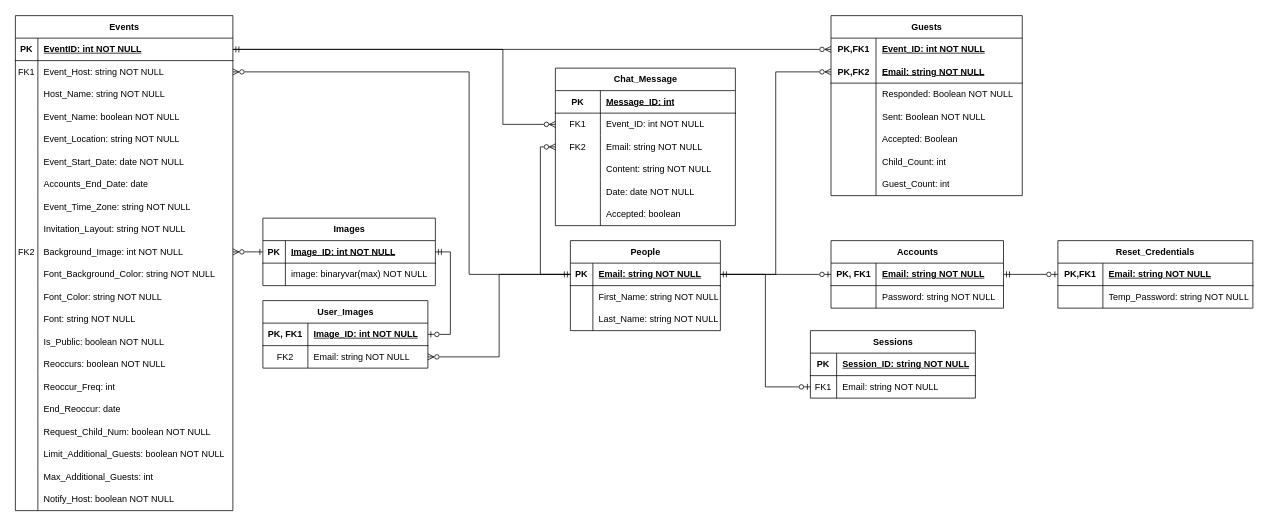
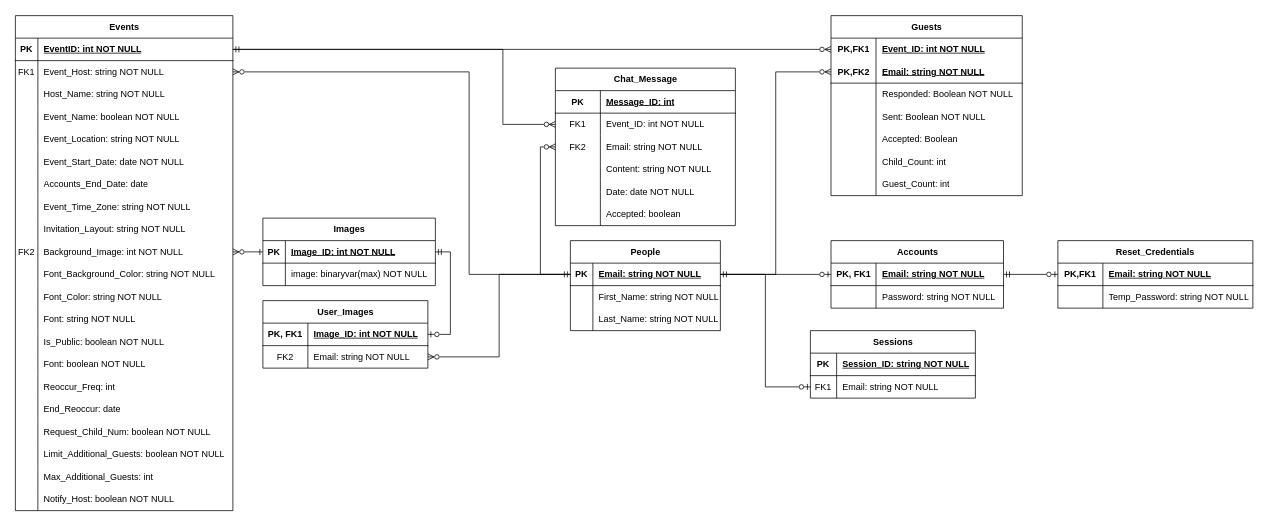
node "Reoccurs: boolean NOT NULL": label "Reoccurs: boolean NOT NULL" -> "Font: boolean NOT NULL"
